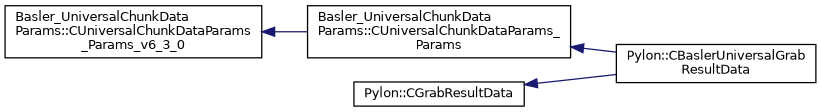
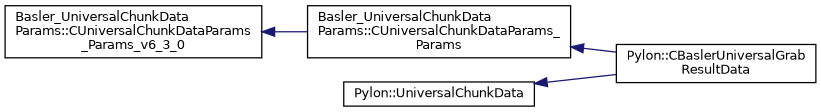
node "Pylon::CGrabResultData": label "Pylon::CGrabResultData" -> "Pylon::UniversalChunkData"
